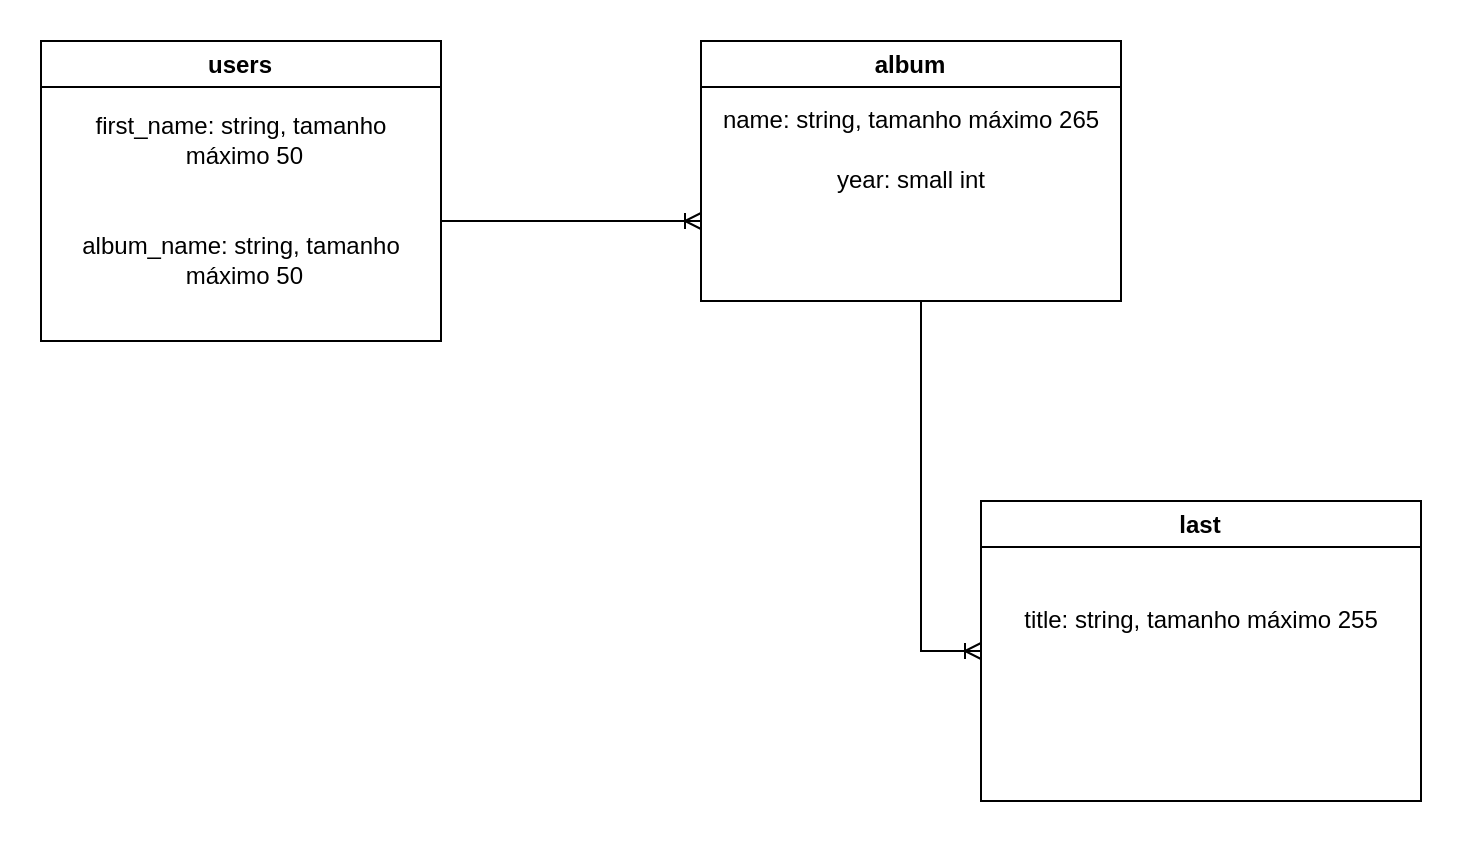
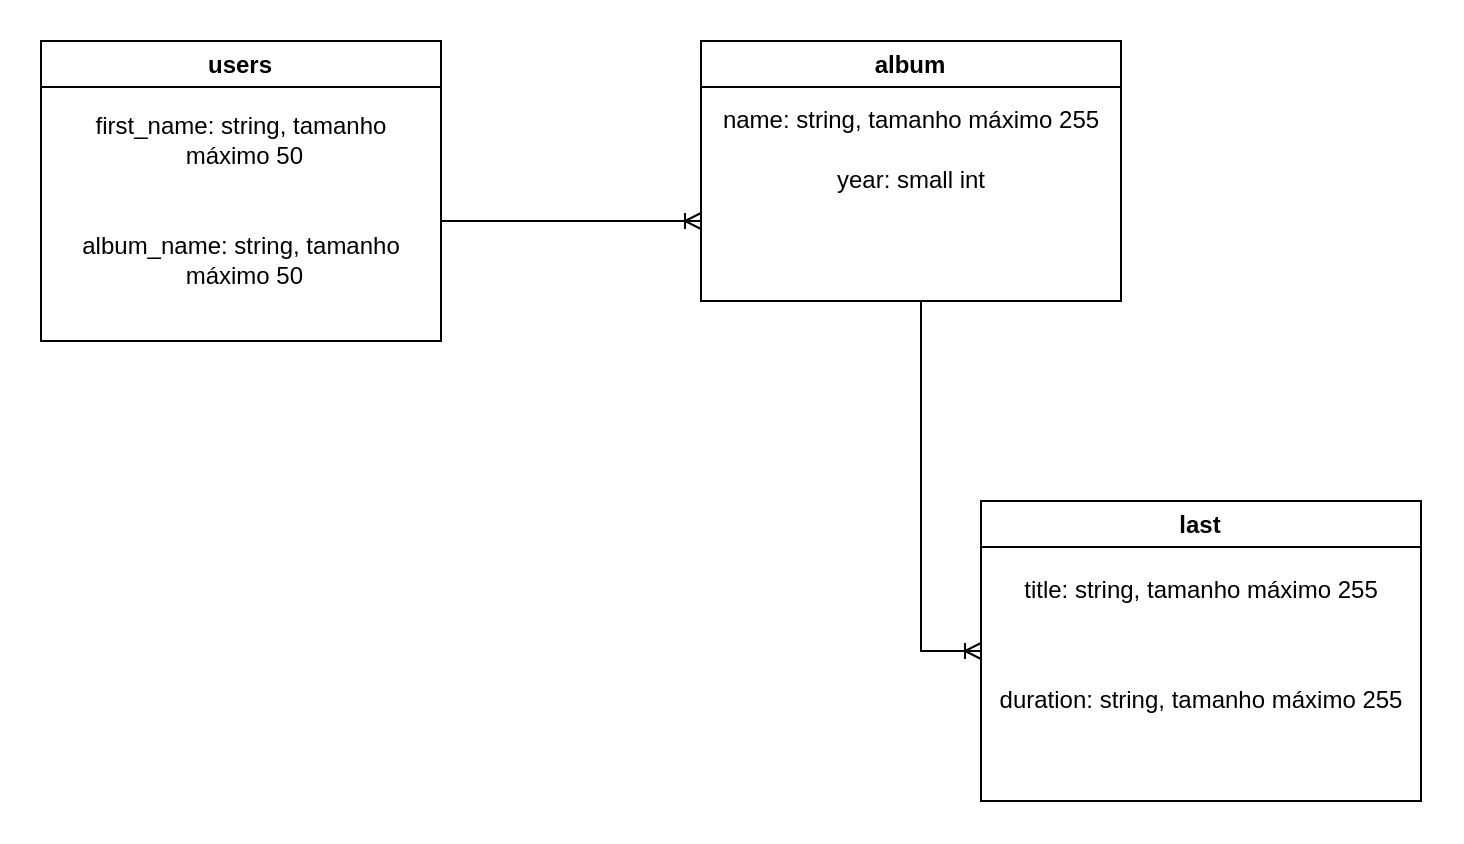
node "name: string, tamanho máximo 265": label "name: string, tamanho máximo 265" -> "name: string, tamanho máximo 255"
node "title: string, tamanho máximo 255": moved (1201, 621) -> (1201, 591)
node "duration: string, tamanho máximo 255": added
